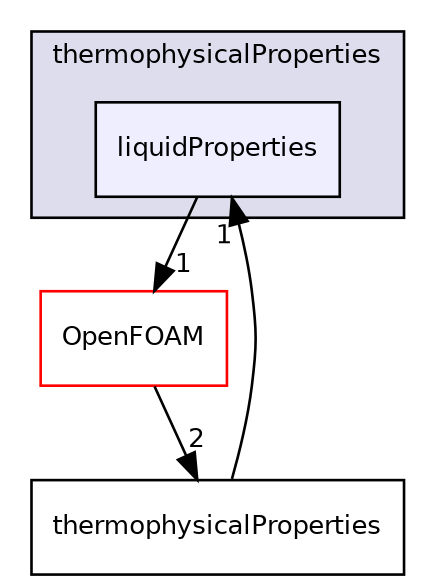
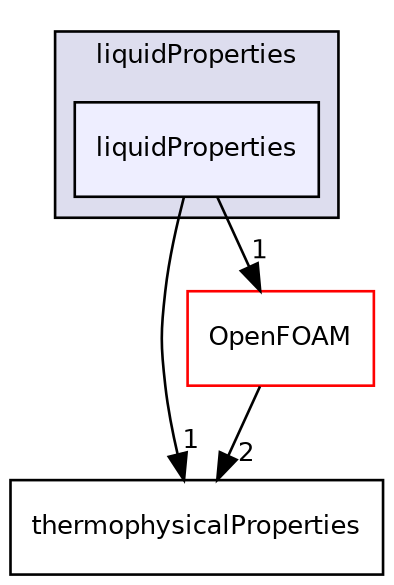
cluster "thermophysicalProperties": label "thermophysicalProperties" -> "liquidProperties"
edge "thermophysicalProperties" -> "liquidProperties": reversed
